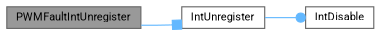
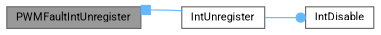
edge "PWMFaultIntUnregister" -> "IntUnregister": reversed
